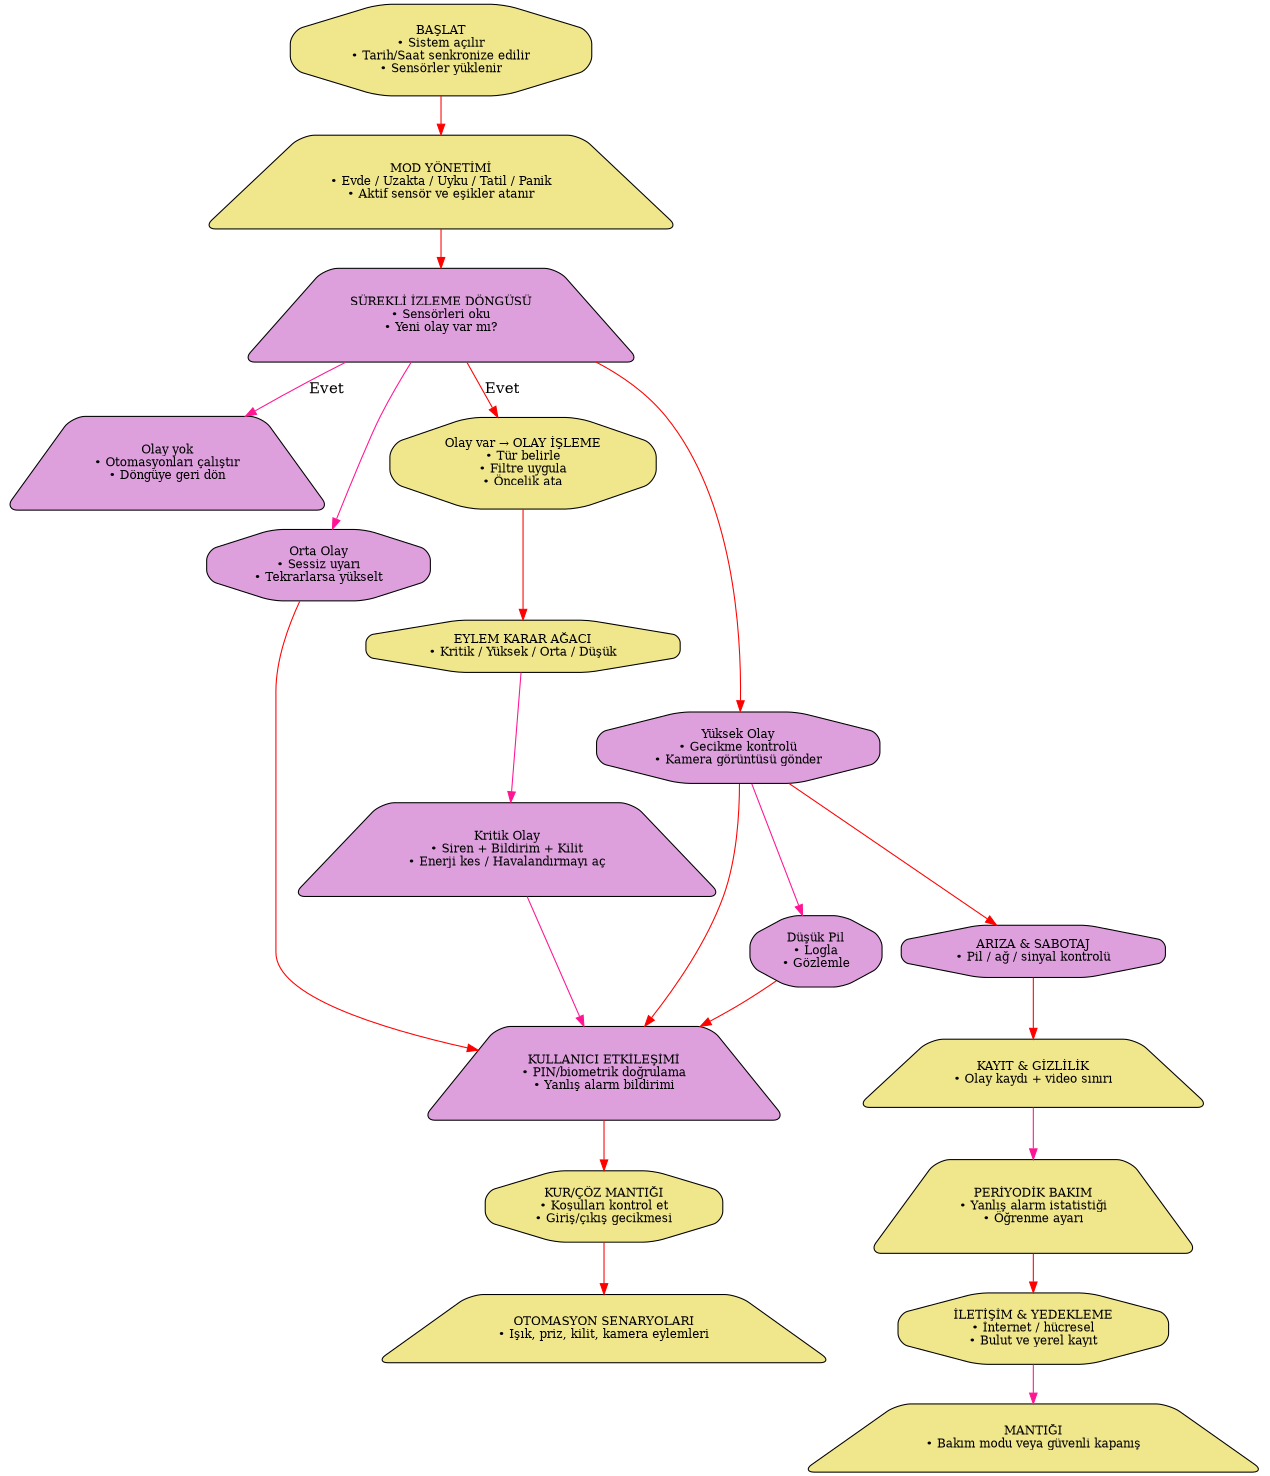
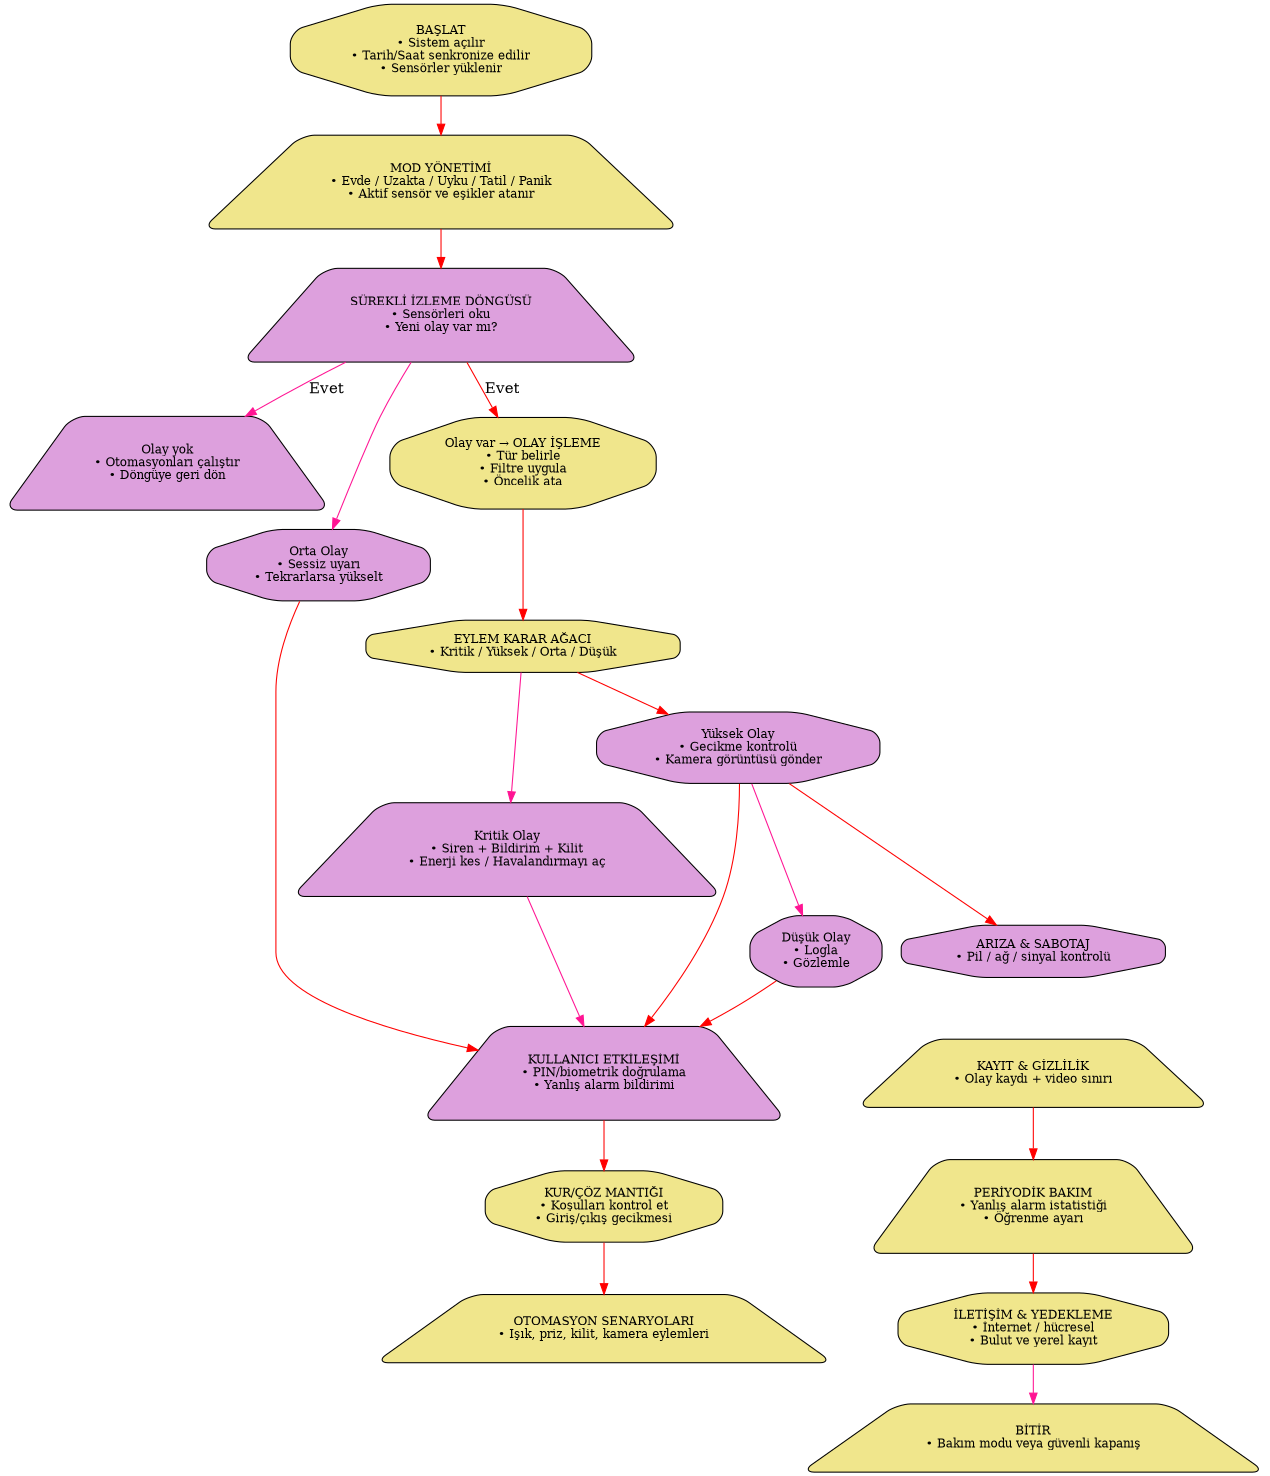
edge "SÜREKLİ İZLEME DÖNGÜSÜ • Sensörleri oku • Yeni olay var mı?" -> "Yüksek Olay • Gecikme kontrolü • Kamera görüntüsü gönder": now "EYLEM KARAR AĞACI • Kritik / Yüksek / Orta / Düşük" -> "Yüksek Olay • Gecikme kontrolü • Kamera görüntüsü gönder"
node "Düşük Pil • Logla • Gözlemle": label "Düşük Pil • Logla • Gözlemle" -> "Düşük Olay • Logla • Gözlemle"
edge "ARIZA & SABOTAJ • Pil / ağ / sinyal kontrolü" -> "KAYIT & GİZLİLİK • Olay kaydı + video sınırı": removed
edge "KAYIT & GİZLİLİK • Olay kaydı + video sınırı" -> "PERİYODİK BAKIM • Yanlış alarm istatistiği • Öğrenme ayarı": color deeppink -> red
node "MANTIĞI • Bakım modu veya güvenli kapanış": label "MANTIĞI • Bakım modu veya güvenli kapanış" -> "BİTİR • Bakım modu veya güvenli kapanış"
